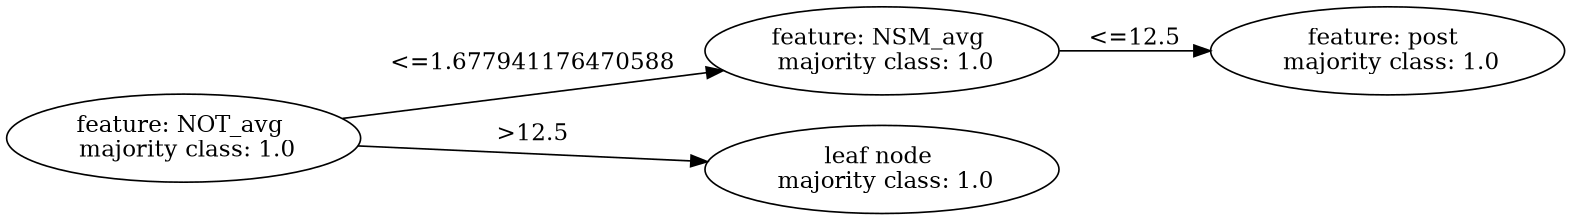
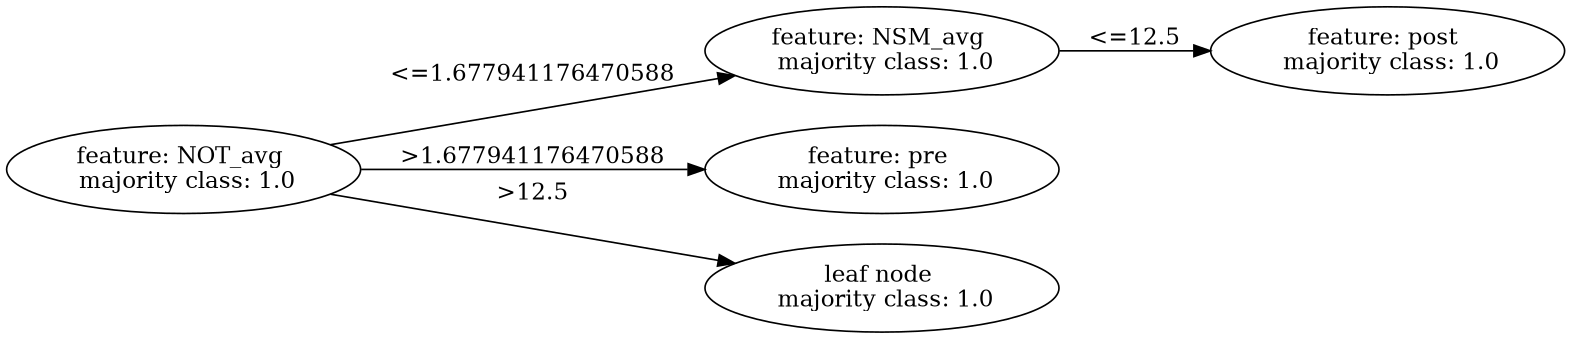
node "feature: pre majority class: 1.0": added
